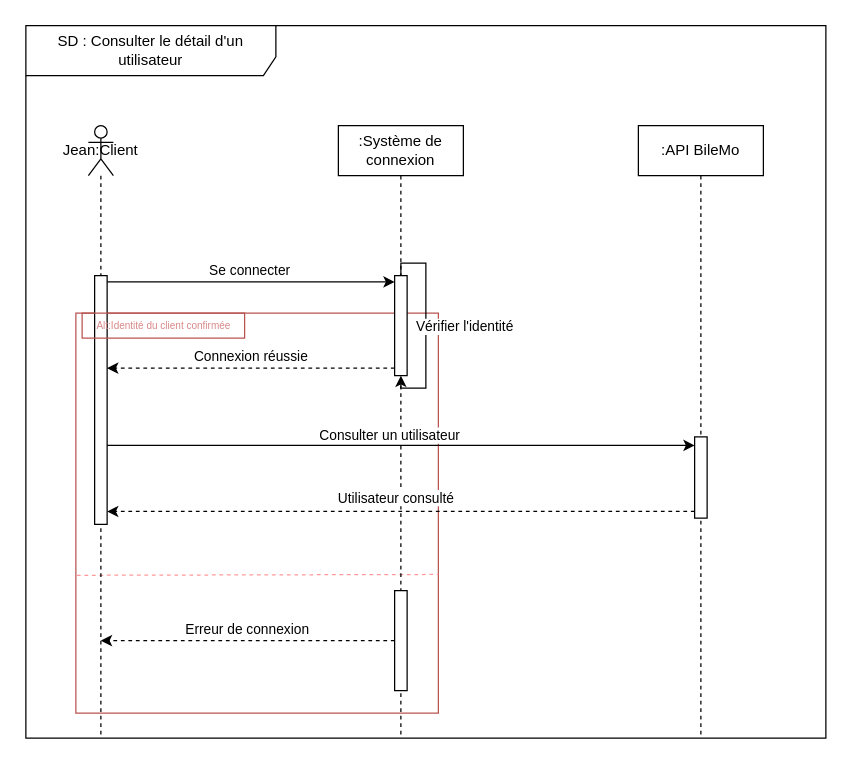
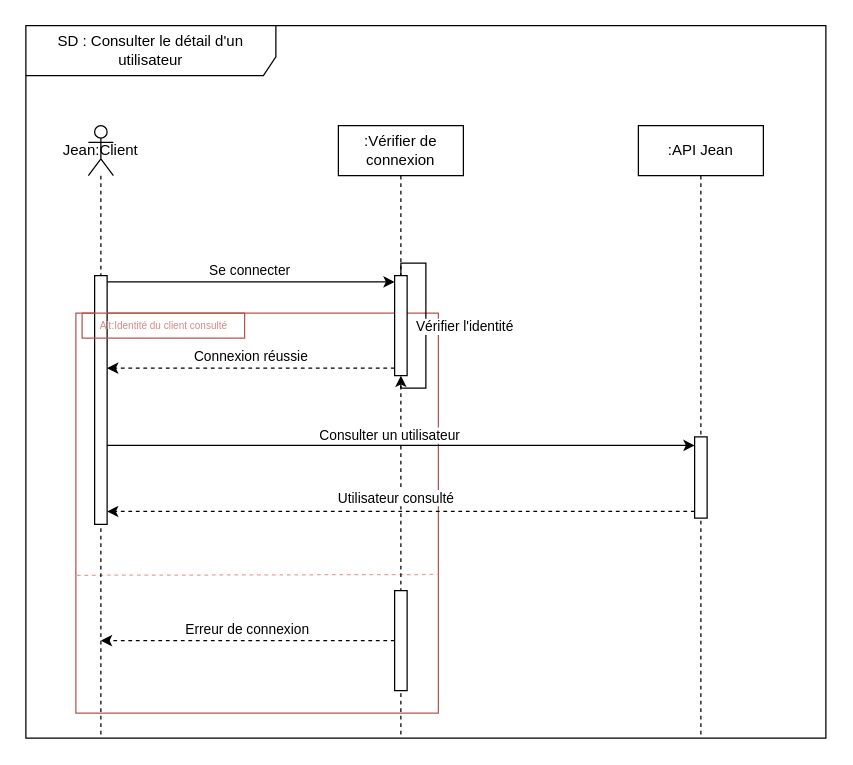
node ":Système de connexion": label ":Système de connexion" -> ":Vérifier de connexion"
node ":API BileMo": label ":API BileMo" -> ":API Jean"
node "Alt:Identité du client confirmée": label "Alt:Identité du client confirmée" -> "Alt:Identité du client consulté"
